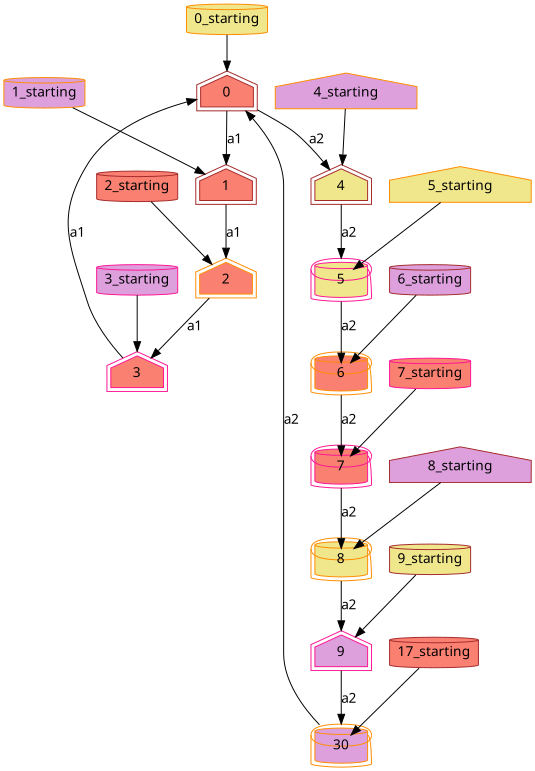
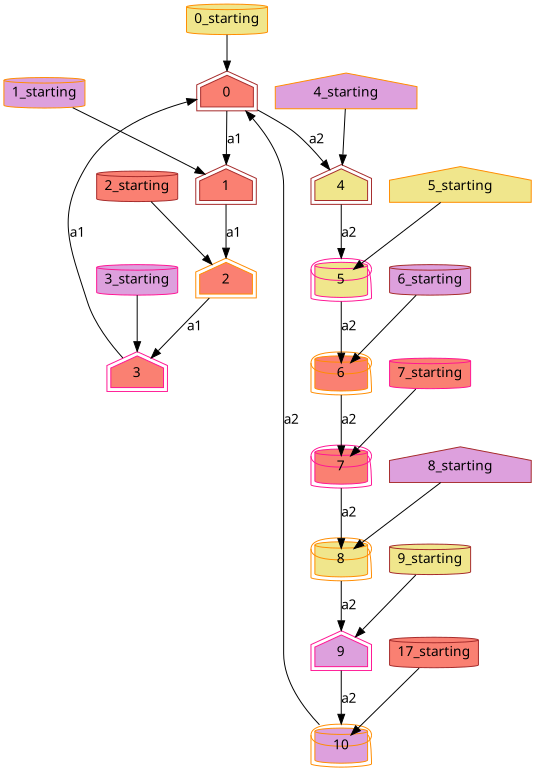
node "30": label "30" -> "10"
